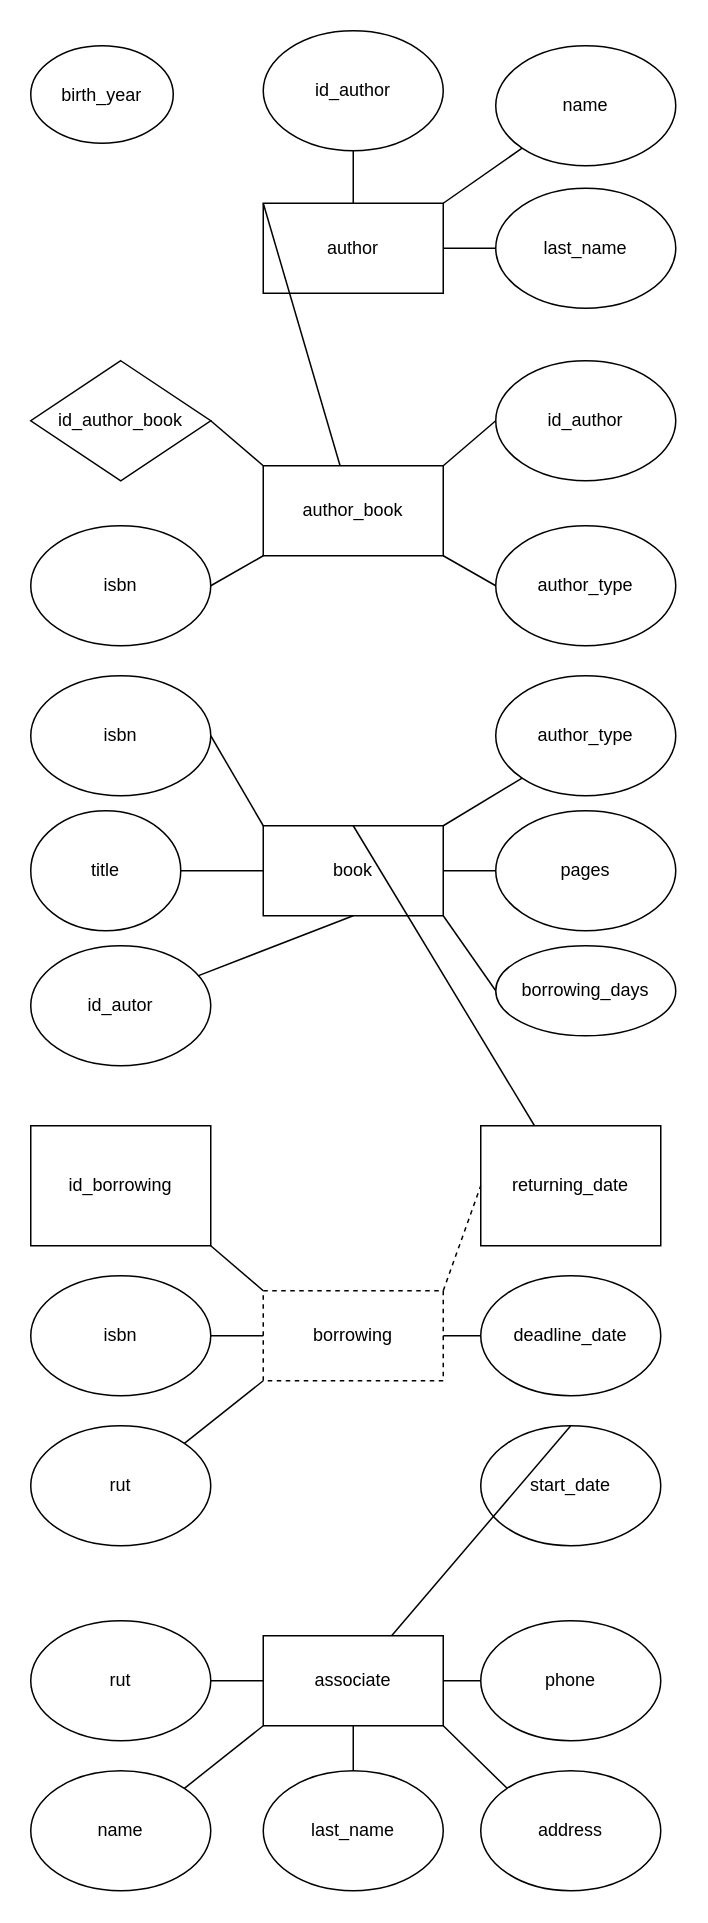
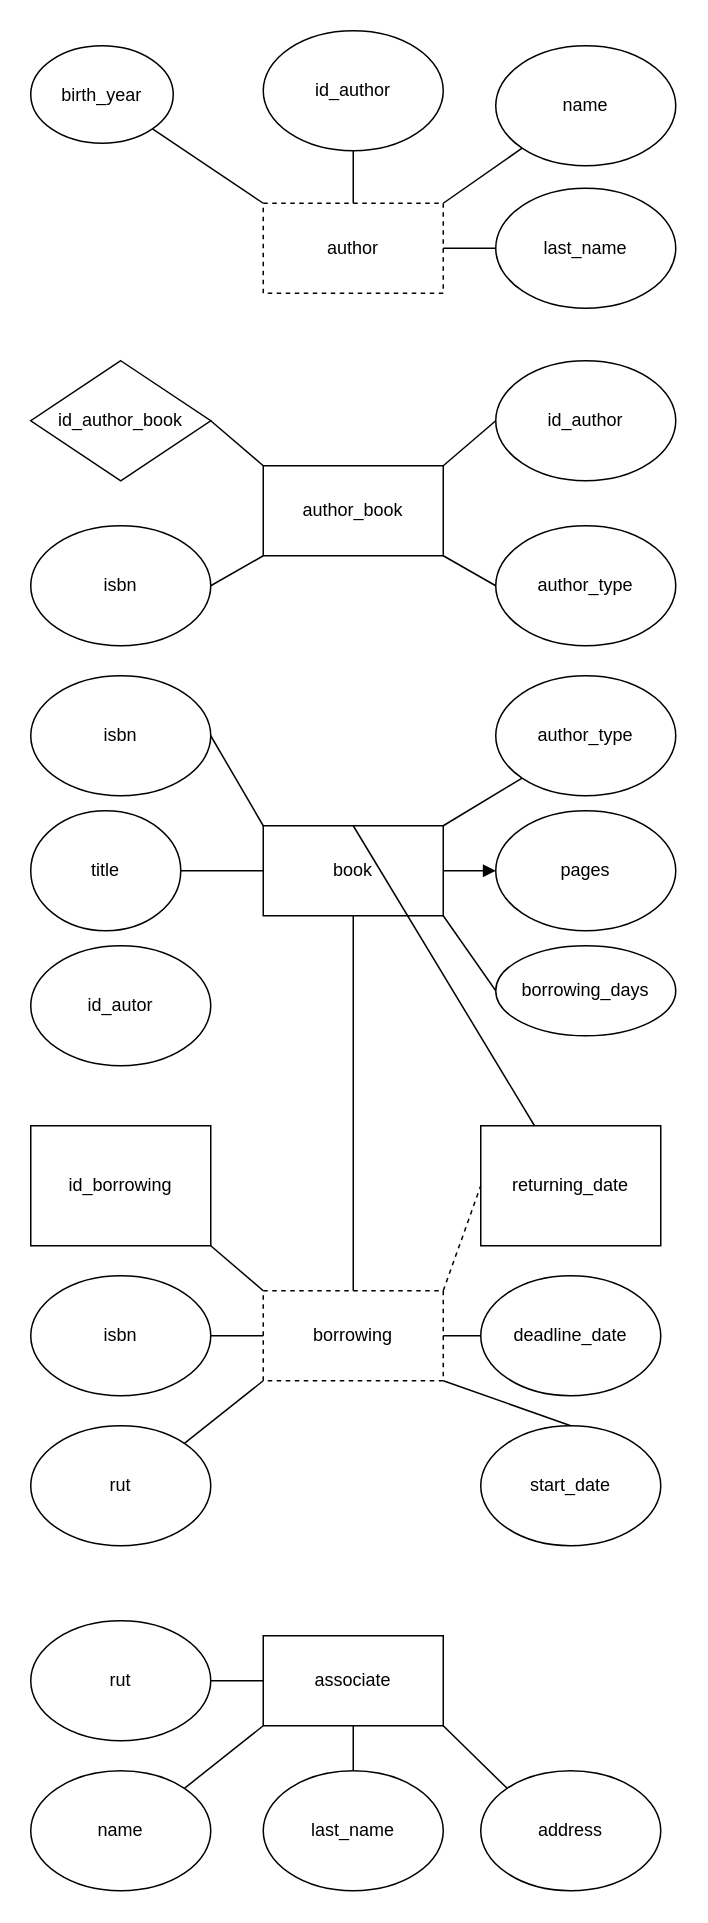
node "author": style solid -> dashed
edge "author" -- "author_book": now "author" -- "birth_year"
edge "book" -- "pages": arrowhead none -> block
edge "book" -- "id_autor": now "book" -- "borrowing"
edge "start_date" -- "associate": now "start_date" -- "borrowing"
edge "associate" -- "phone": removed
node "phone": removed
